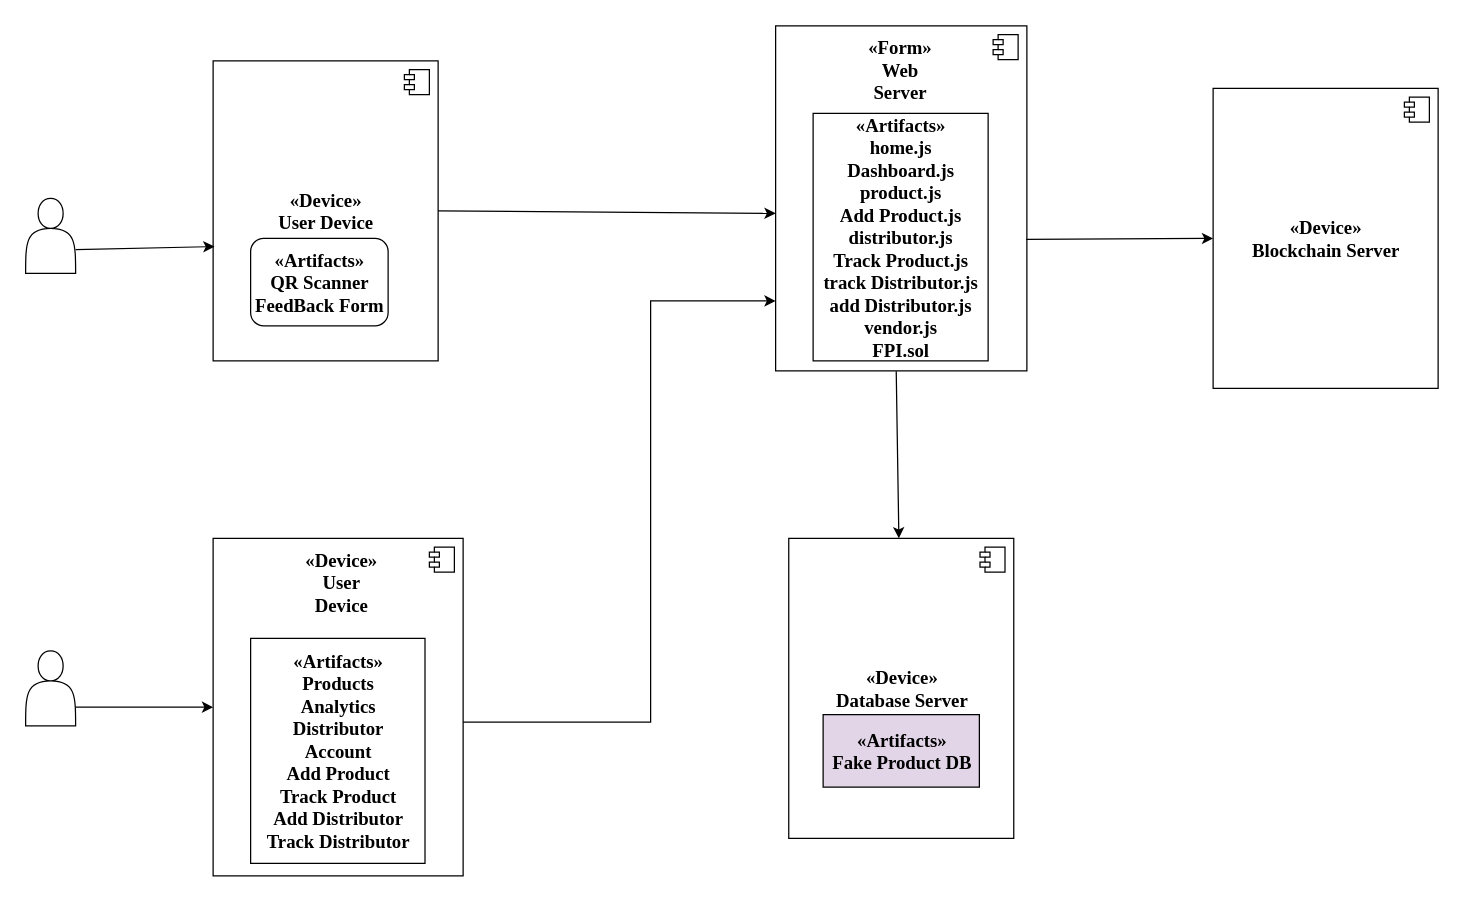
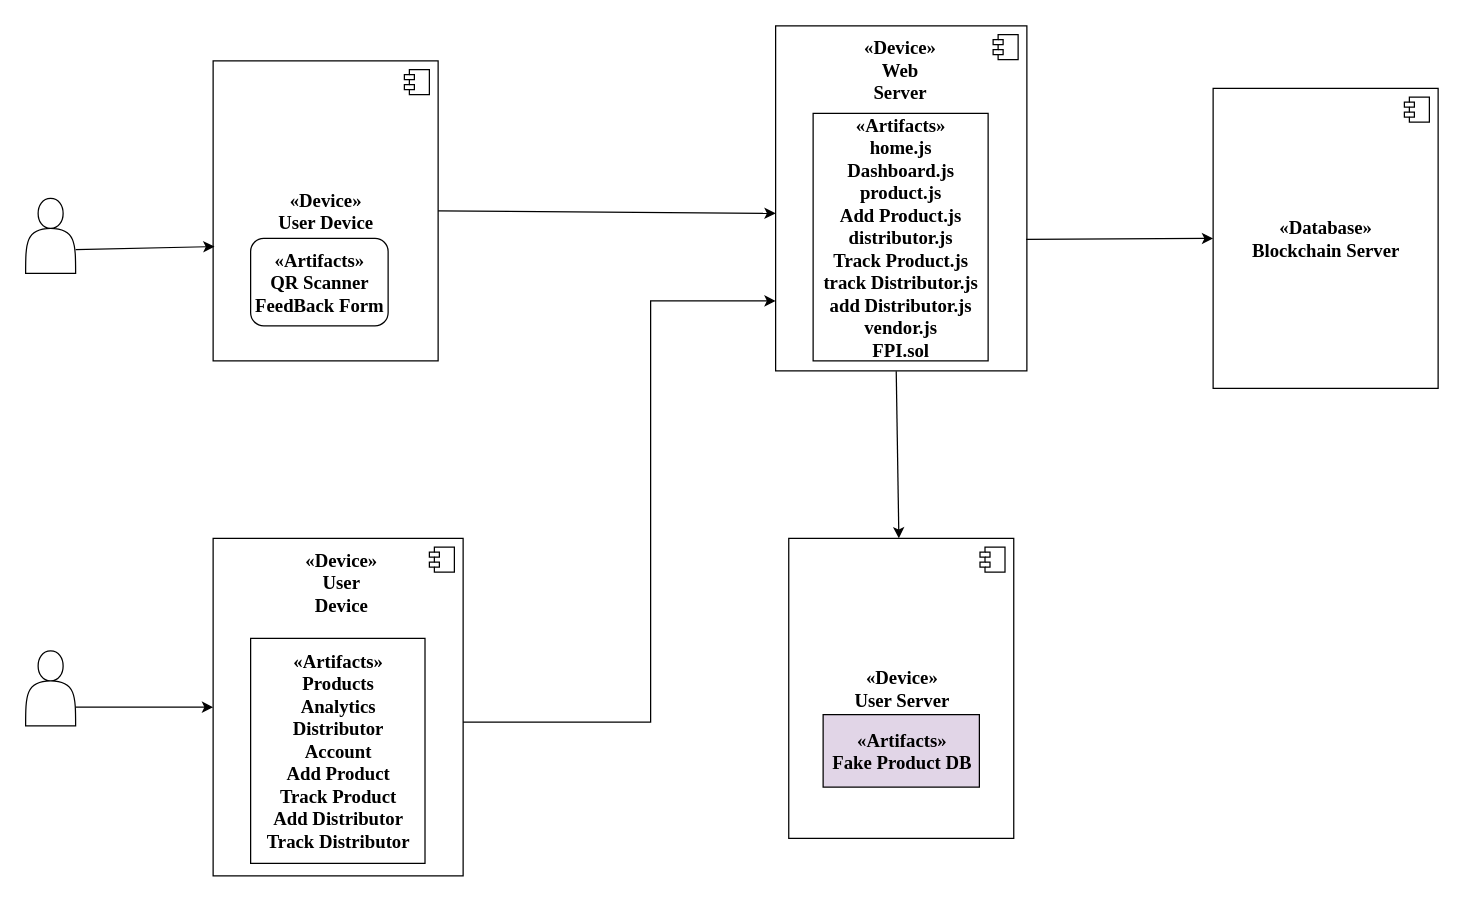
node "«Form»Web Server": label "«Form»Web Server" -> "«Device»Web Server"
node "«Device»Blockchain Server": label "«Device»Blockchain Server" -> "«Database»Blockchain Server"
node "«Device»Database Server": label "«Device»Database Server" -> "«Device»User Server"
